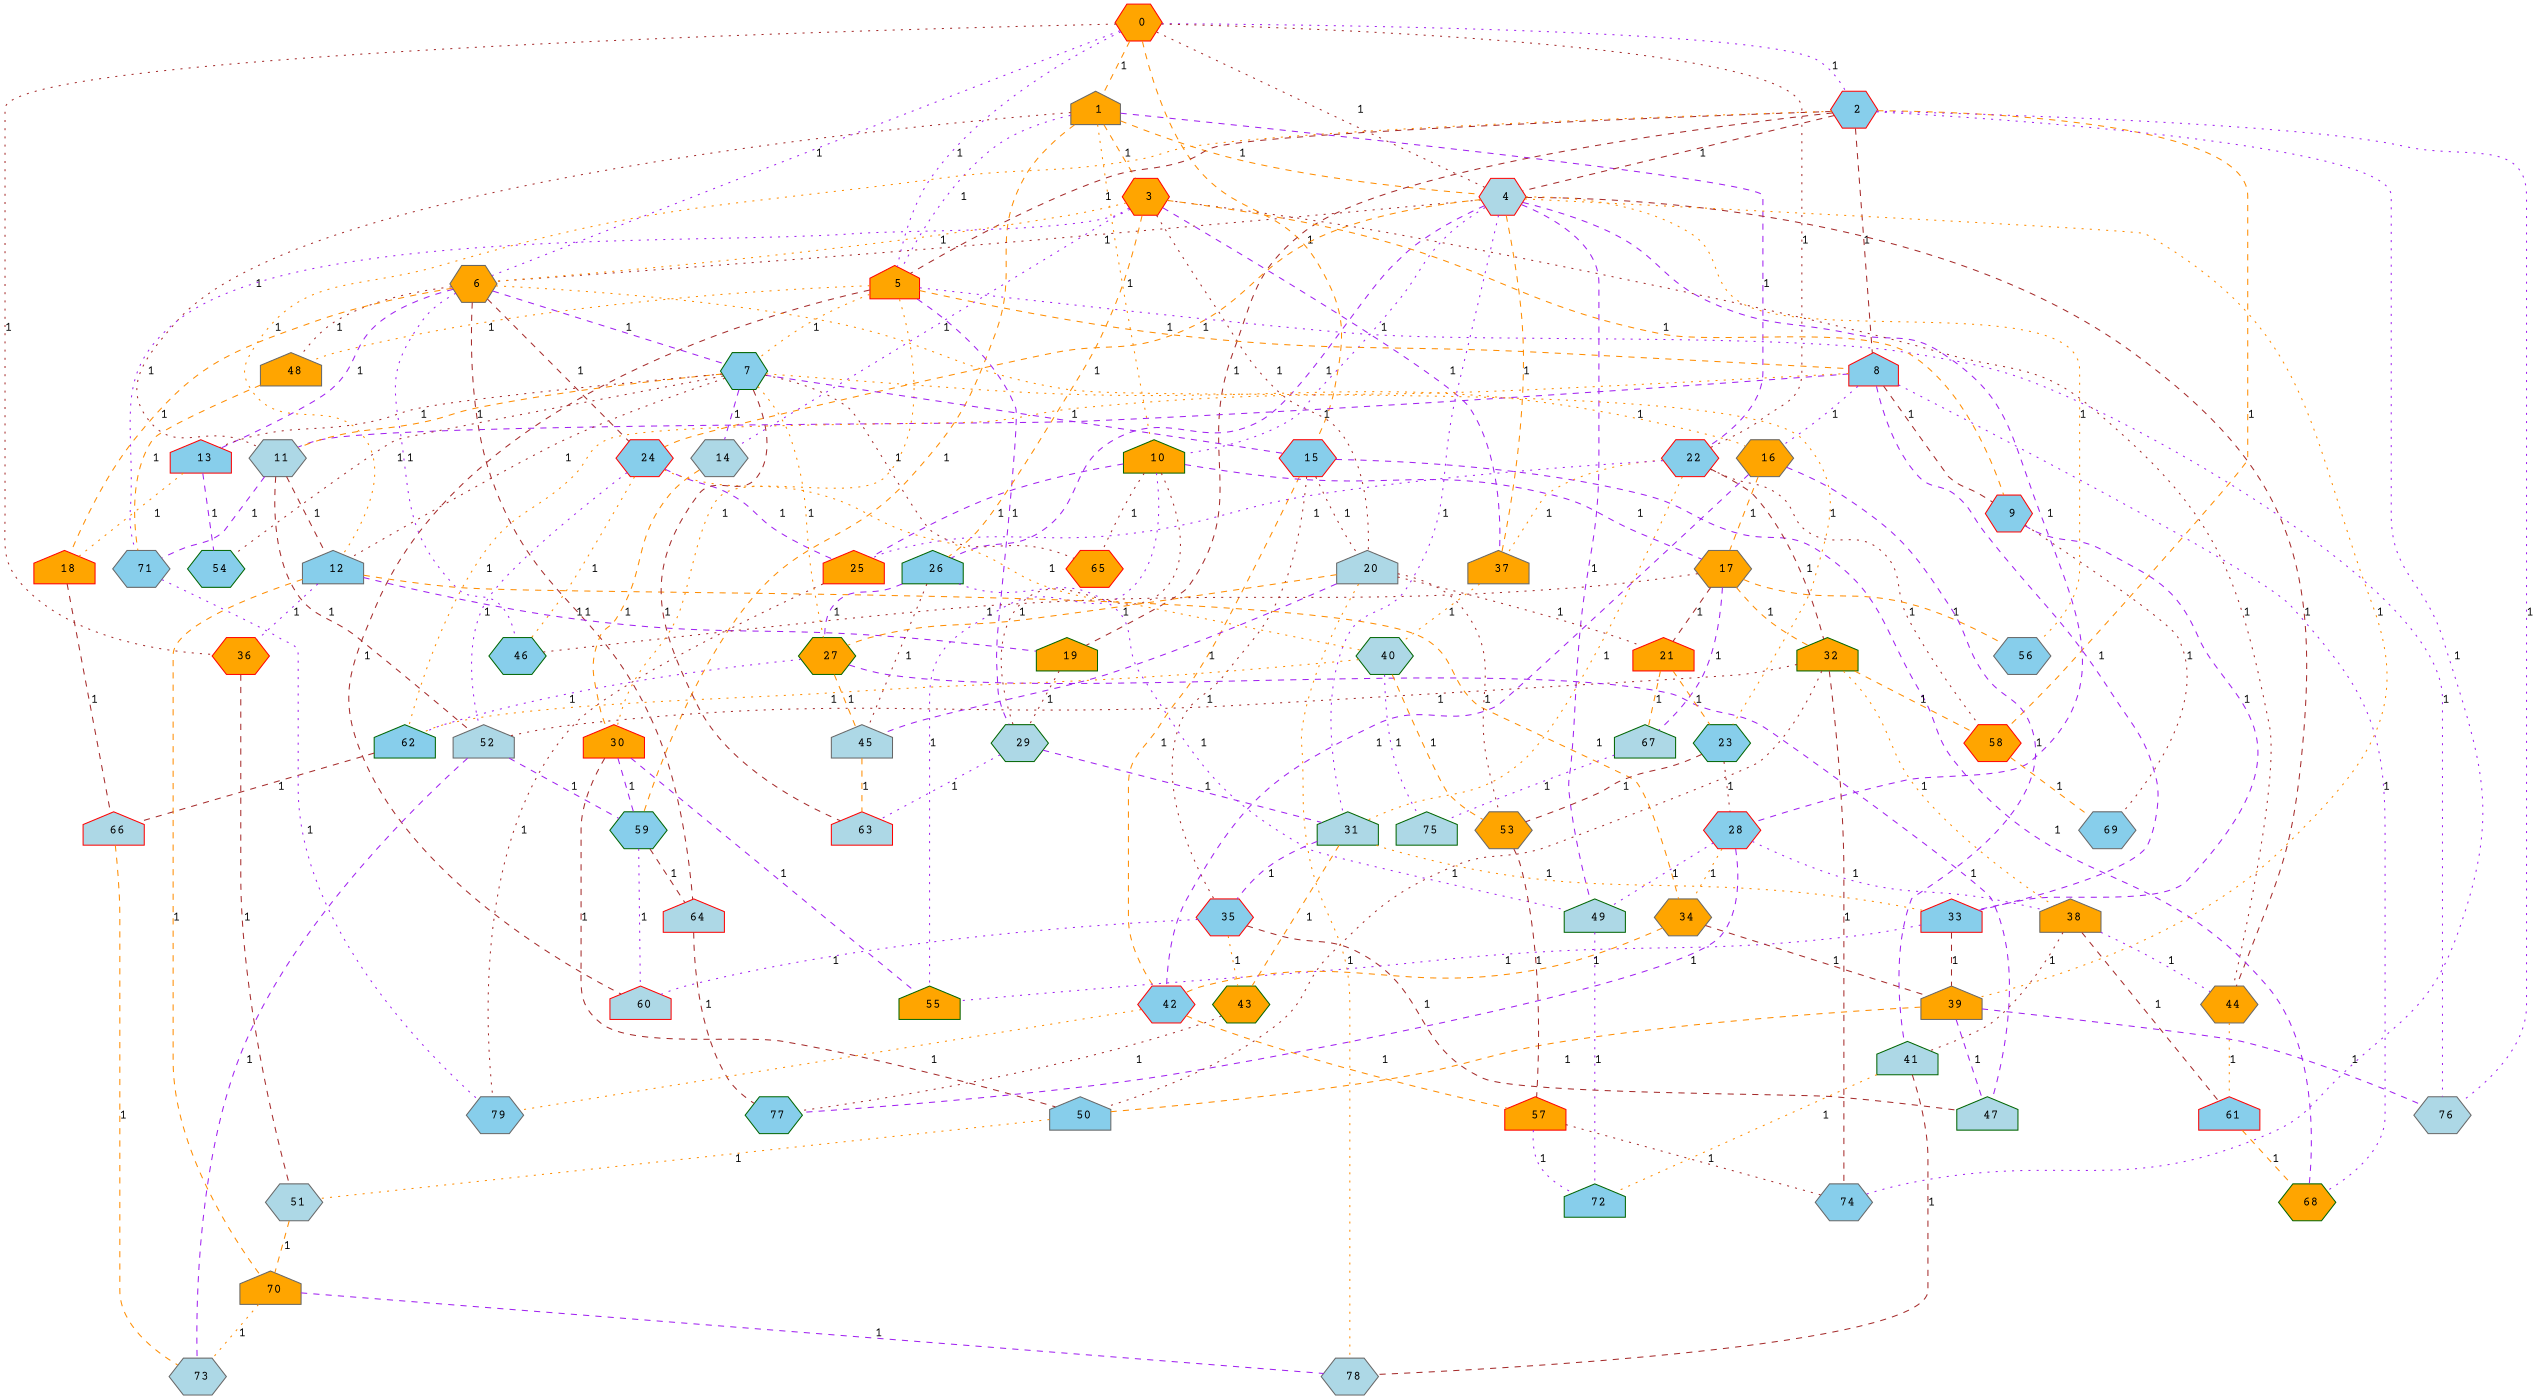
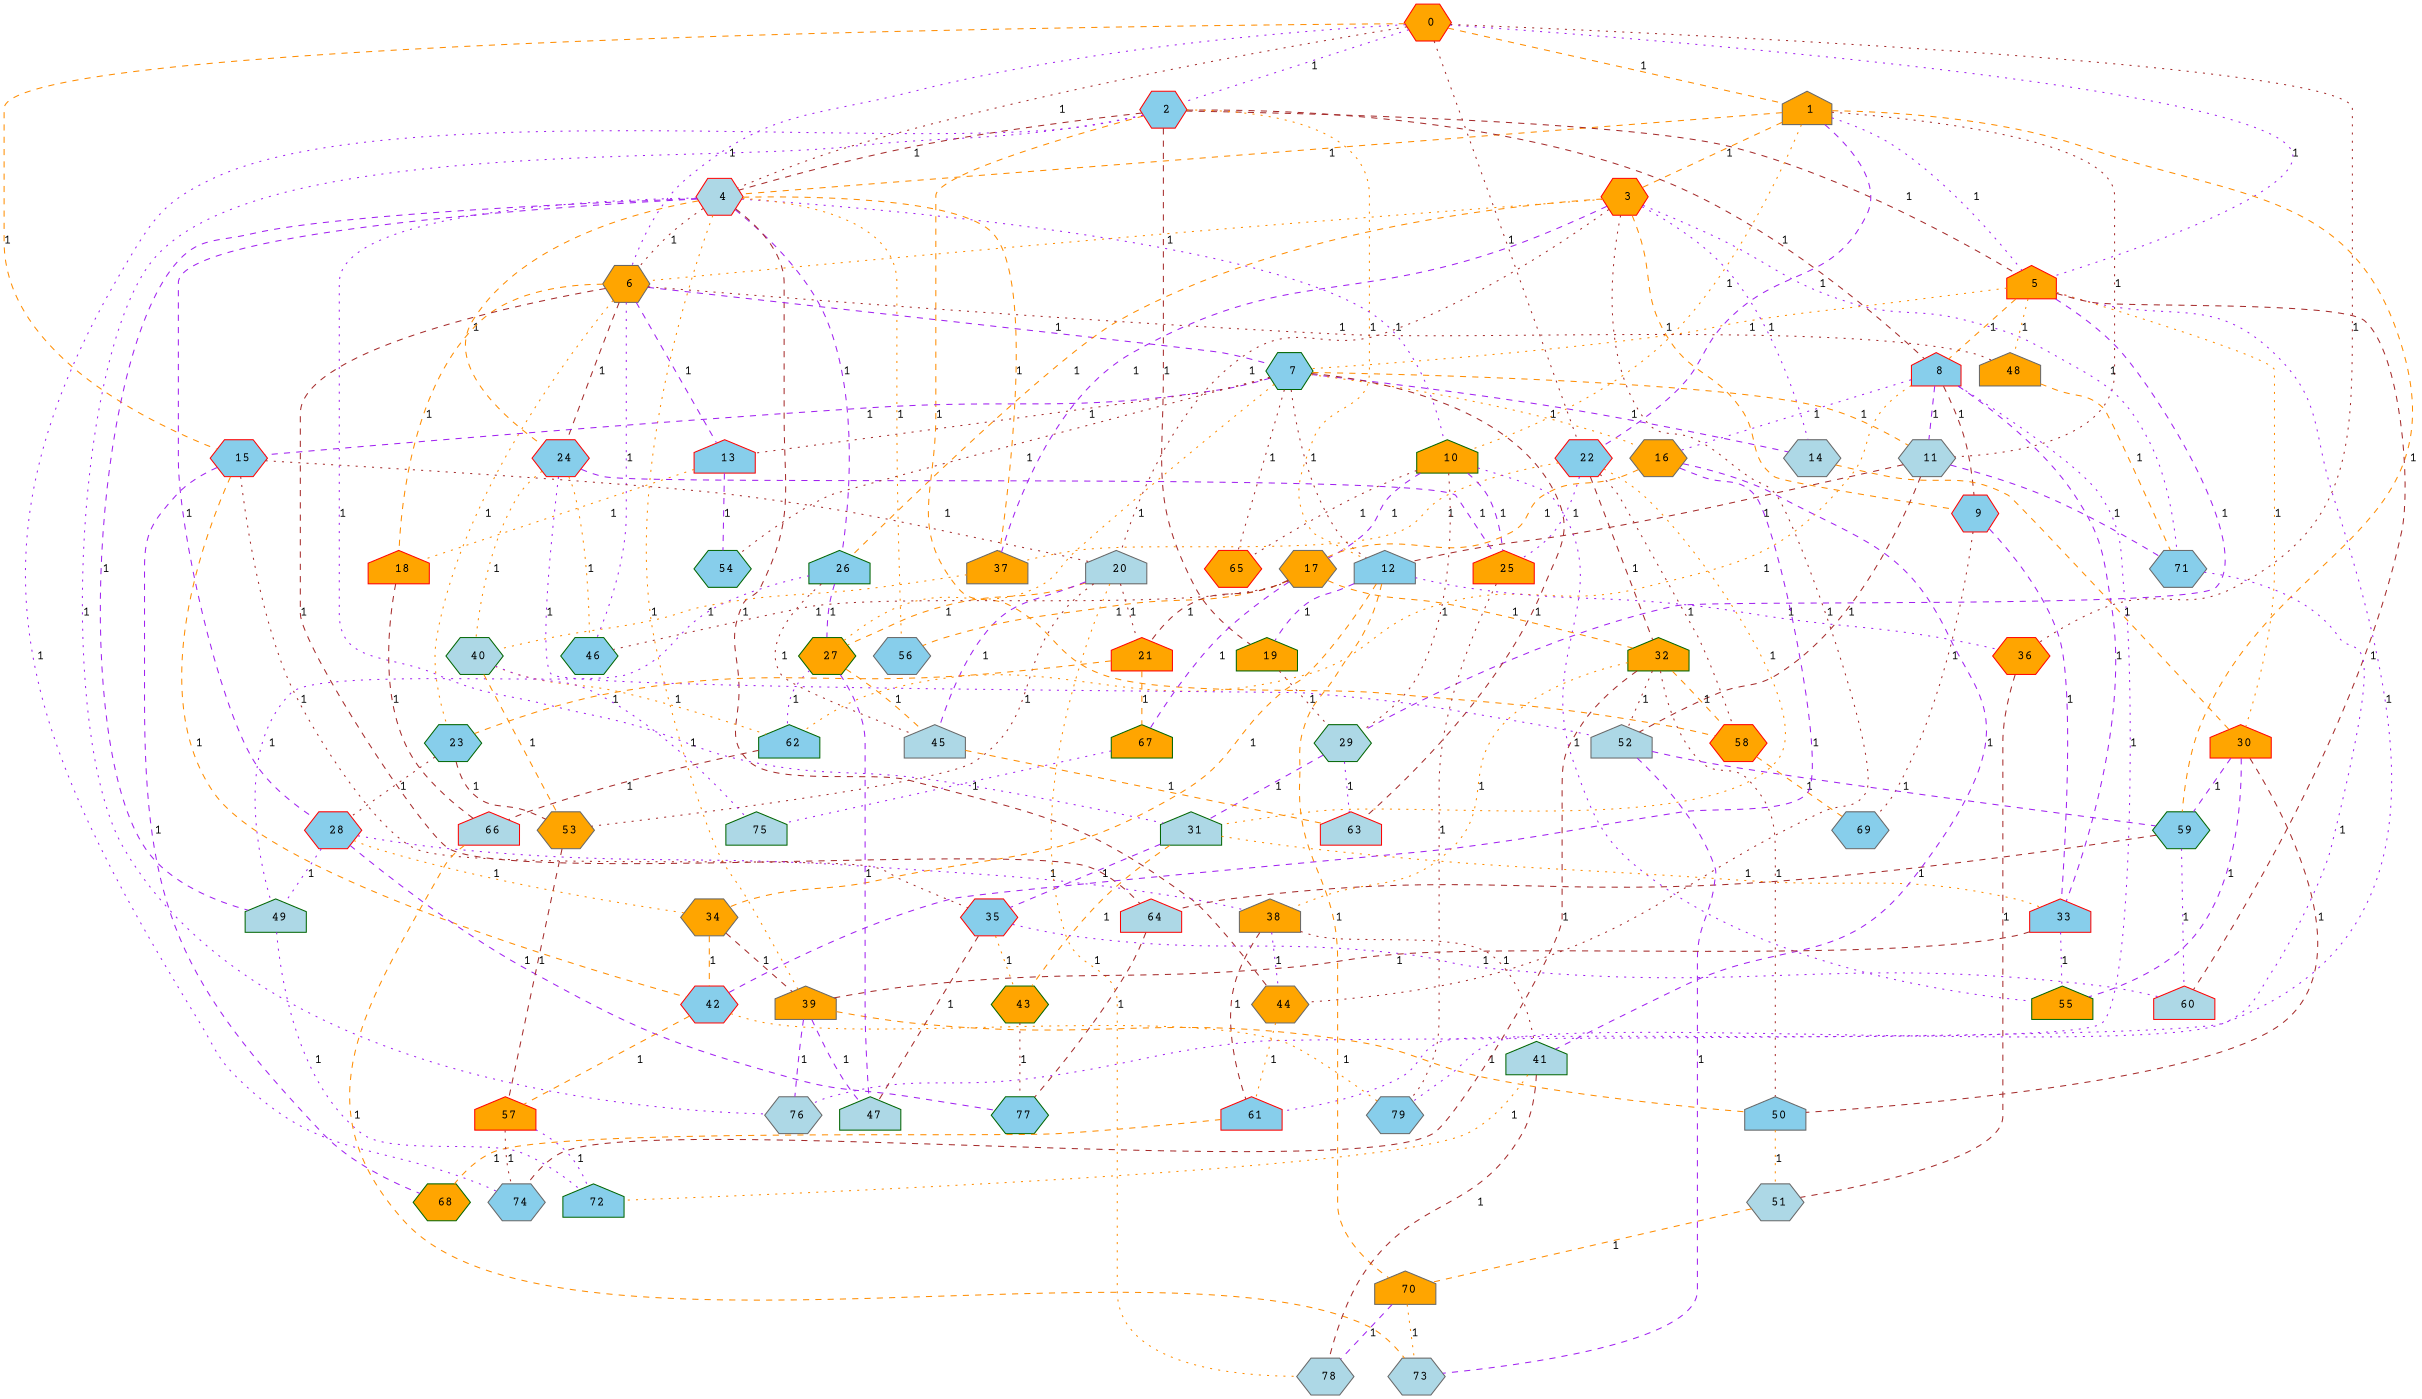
edge "8" -- "68": now "8" -- "61"
node "67": fillcolor lightblue -> orange
